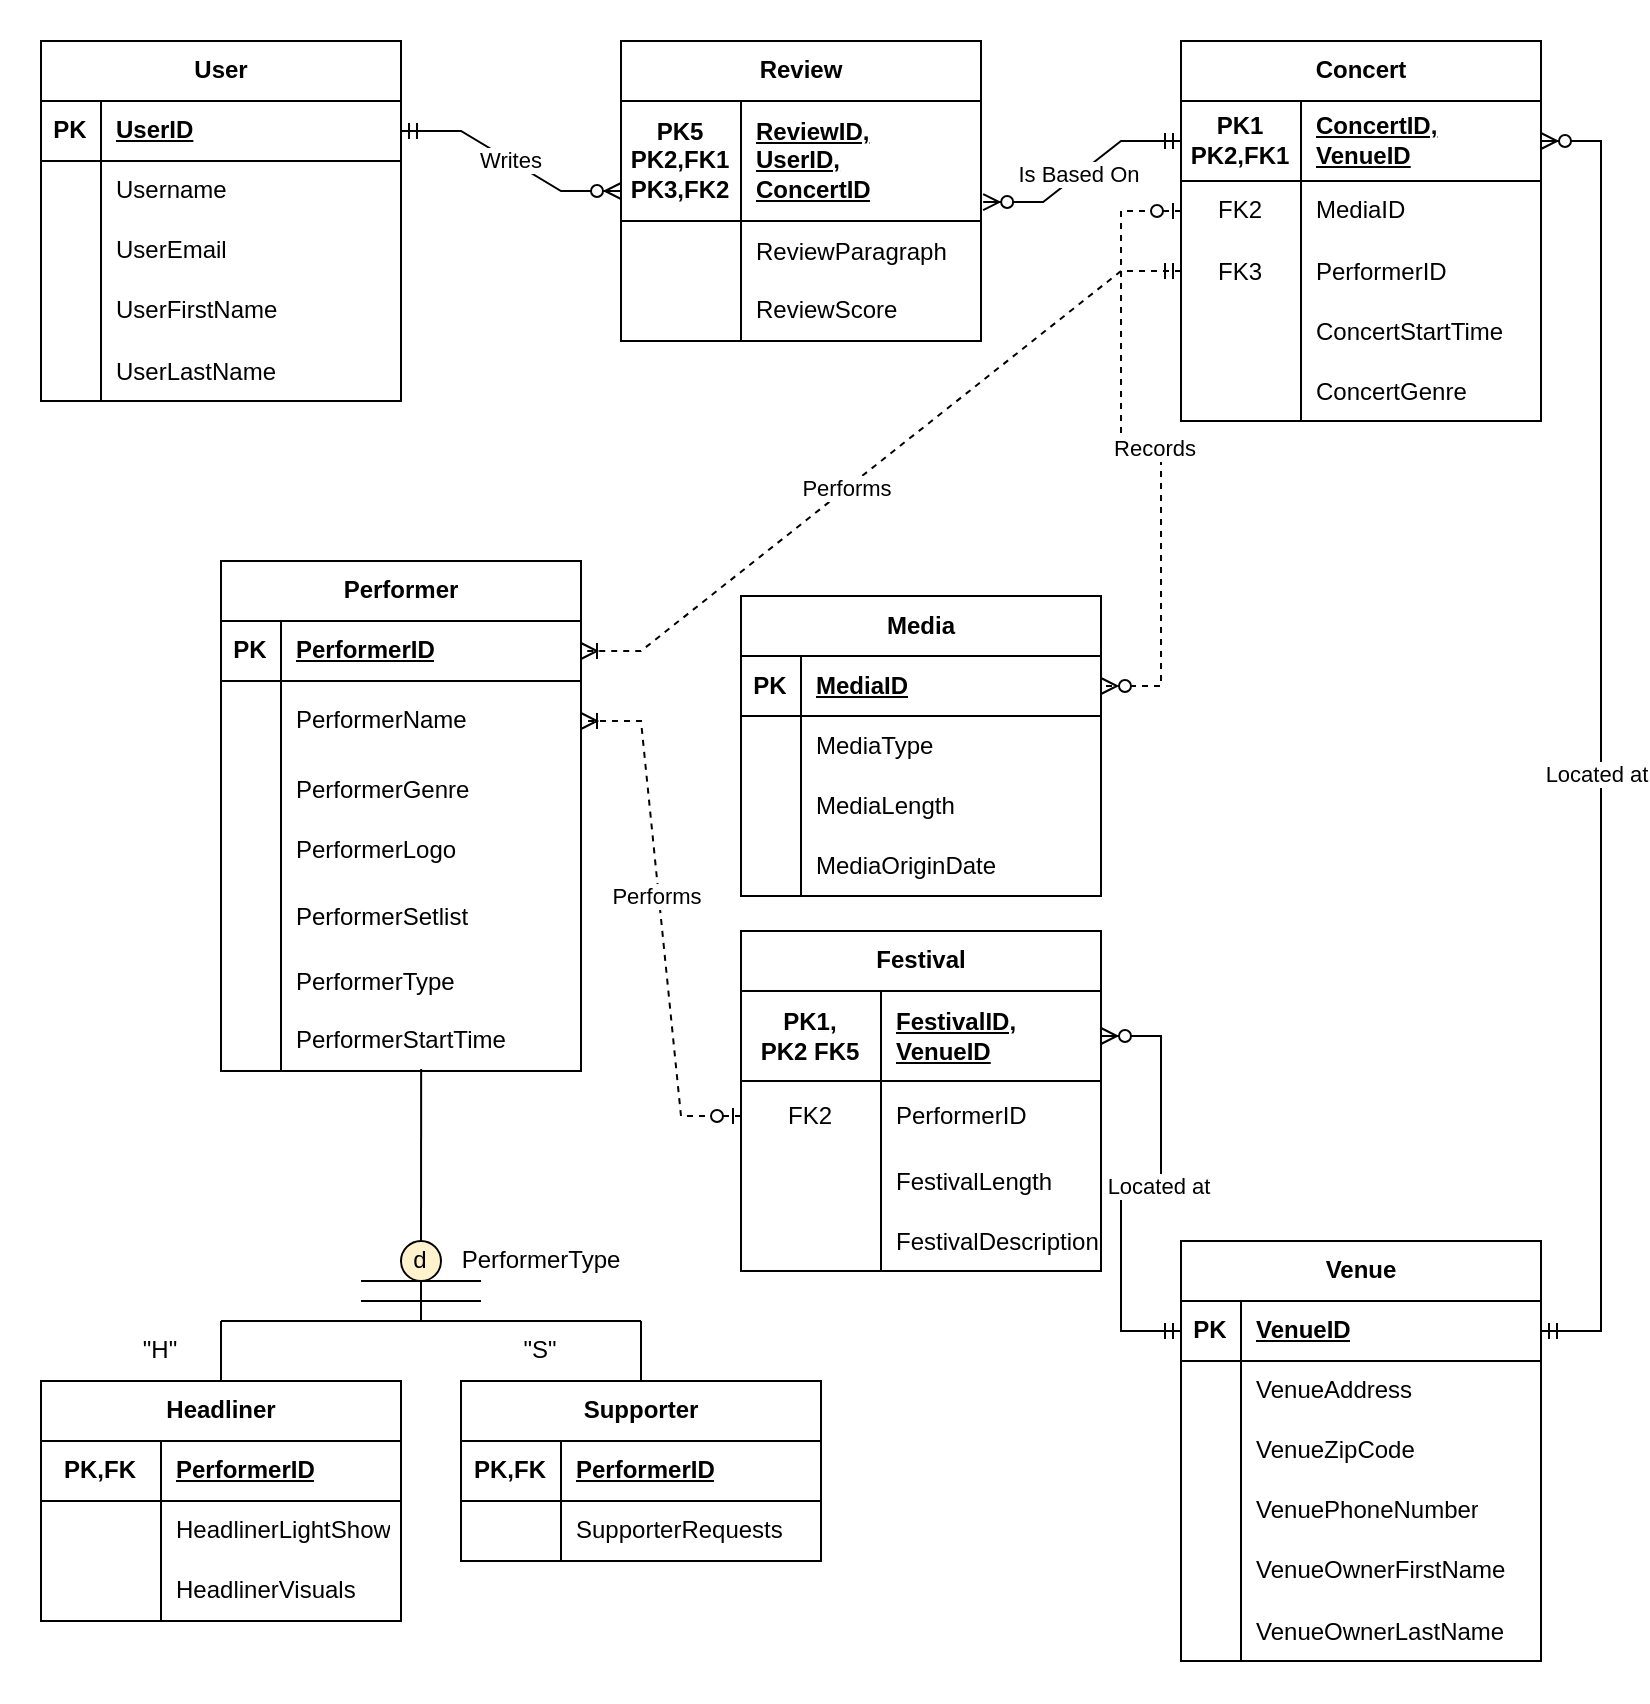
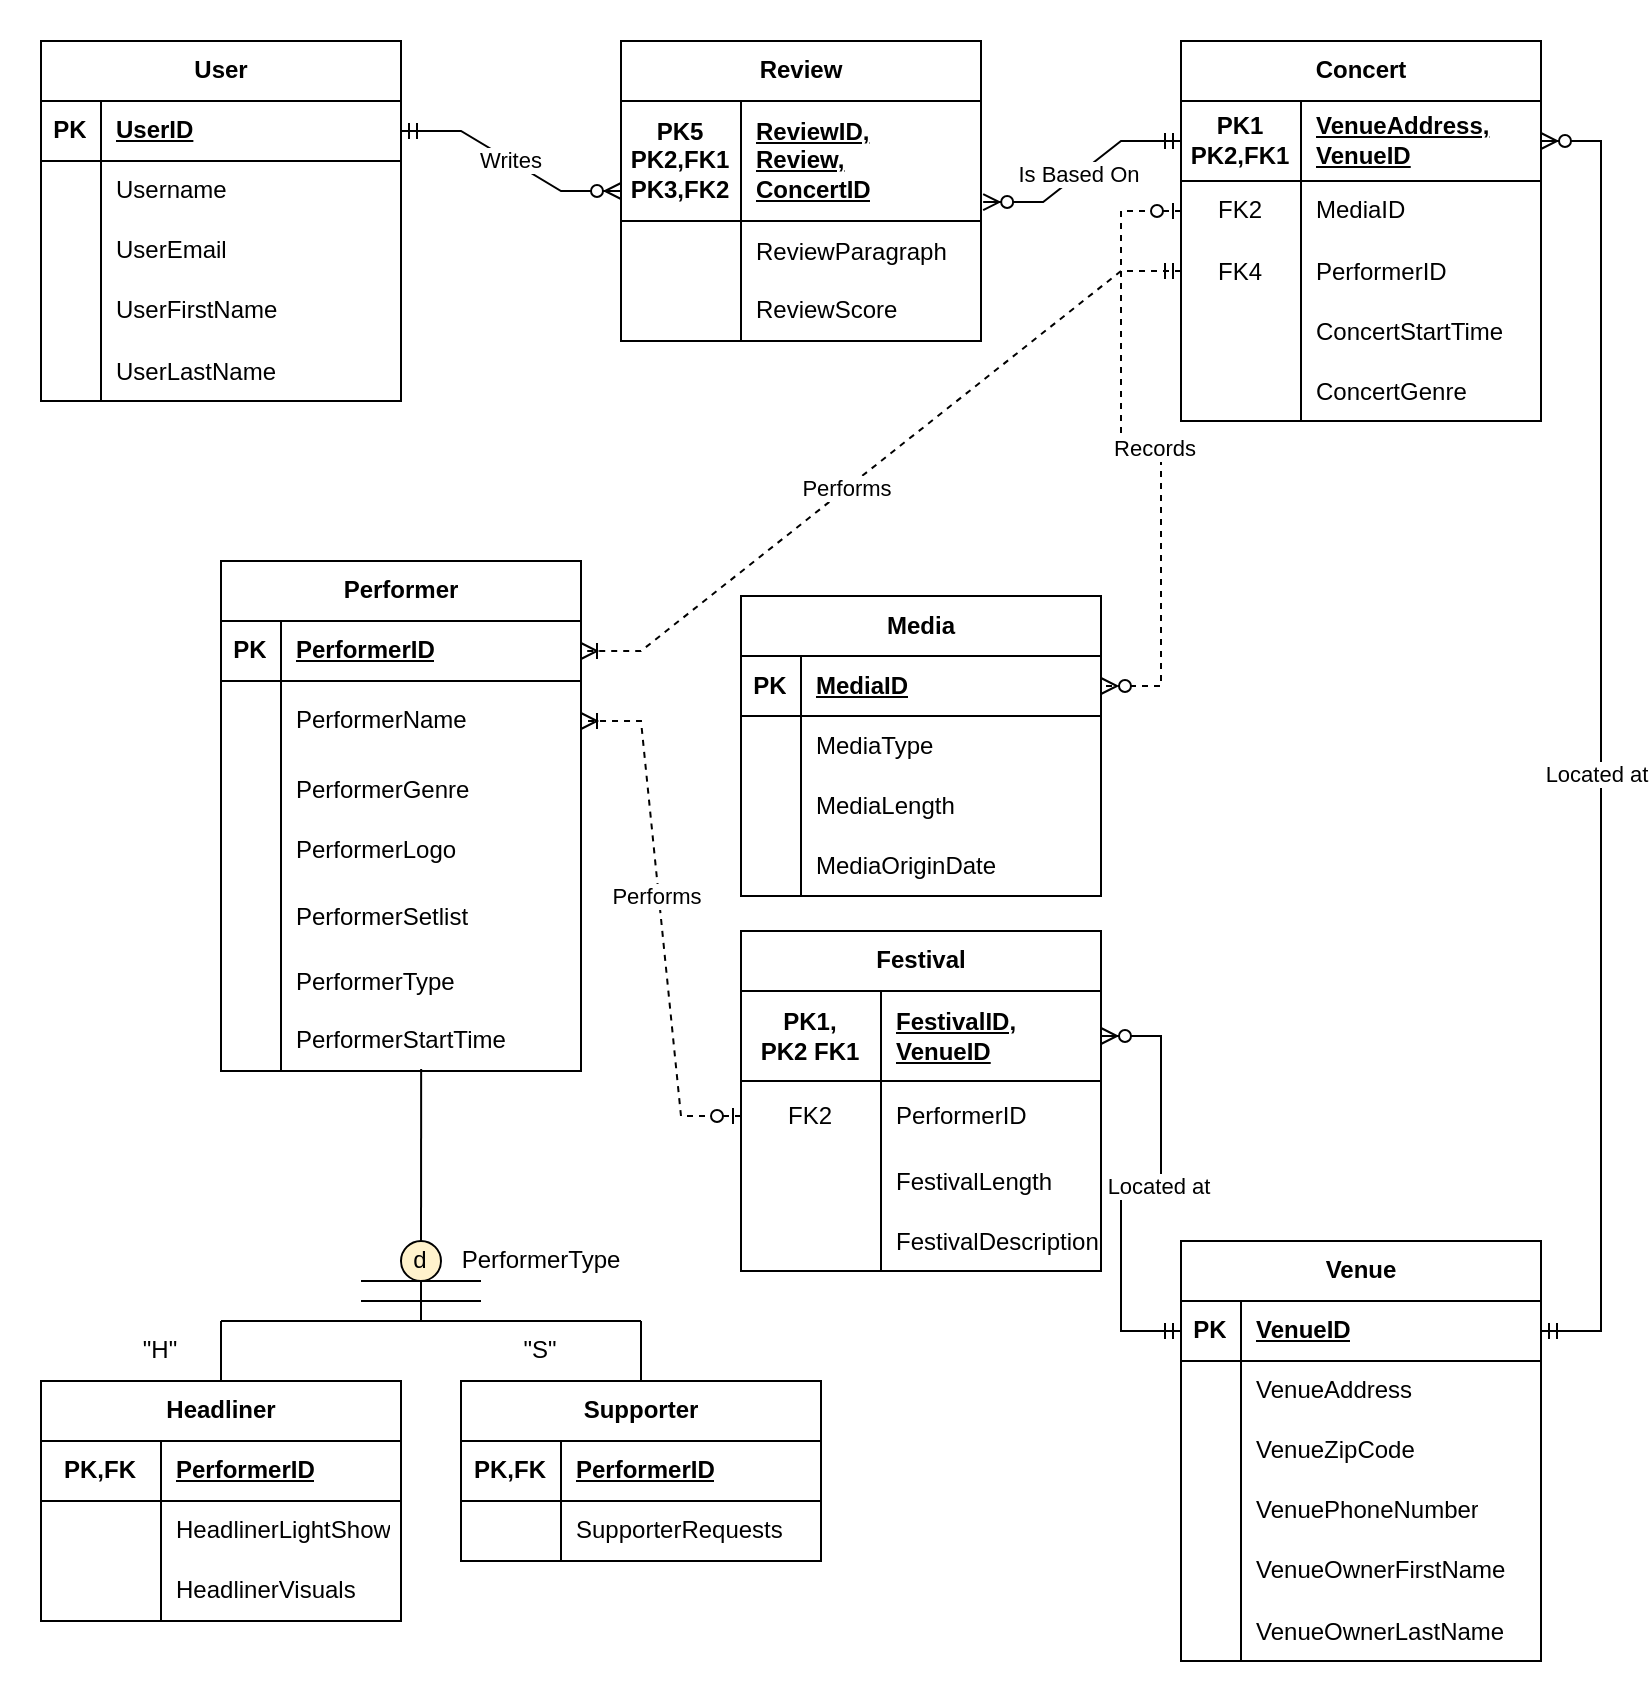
node "ConcertID, VenueID": label "ConcertID, VenueID" -> "VenueAddress, VenueID"
node "ReviewID, UserID, ConcertID": label "ReviewID, UserID, ConcertID" -> "ReviewID, Review, ConcertID"
node "FK3": label "FK3" -> "FK4"
node "PK1, PK2 FK5": label "PK1, PK2 FK5" -> "PK1, PK2 FK1"
